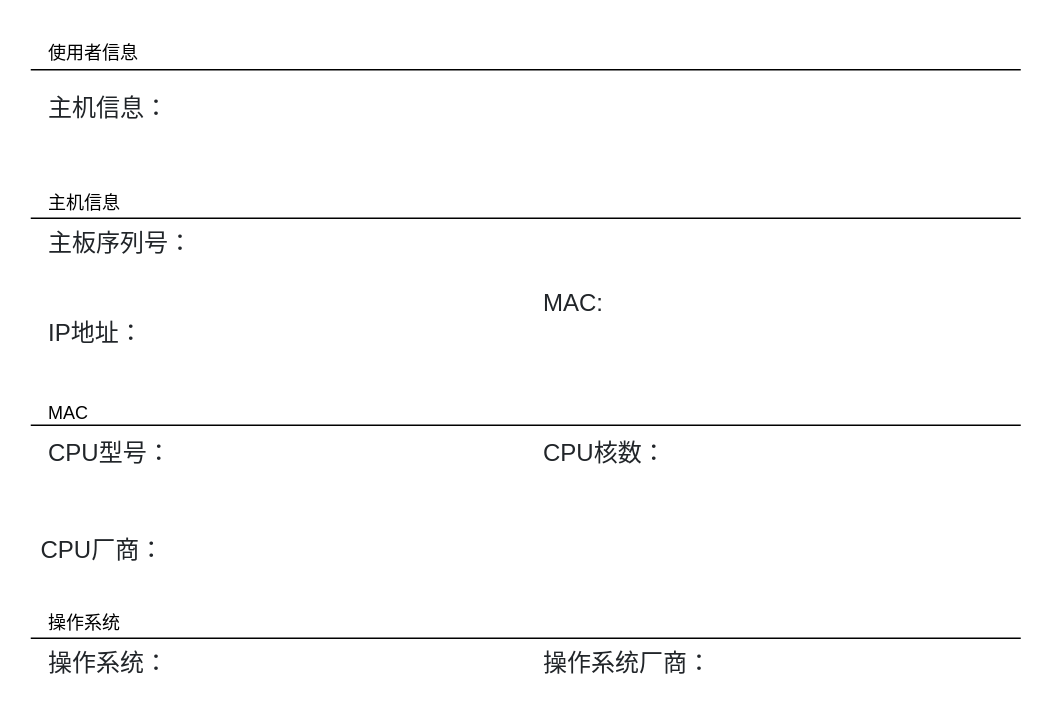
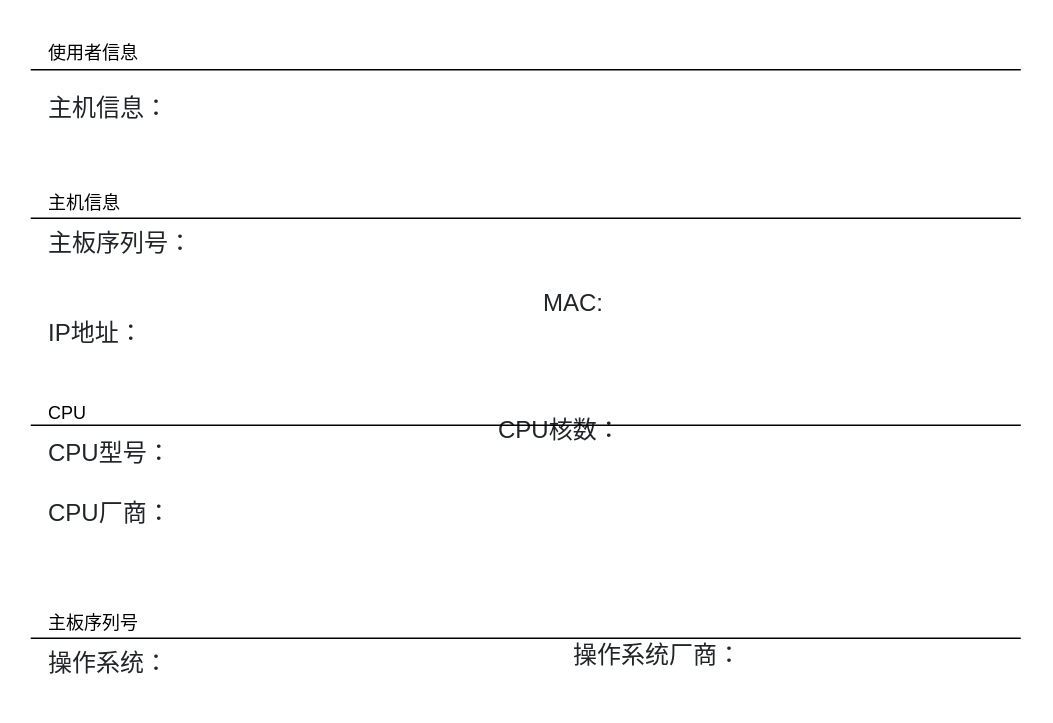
node "MAC": label "MAC" -> "CPU"
node "CPU核数：": moved (691, 451) -> (646, 428)
node "CPU厂商：": moved (188, 548) -> (196, 511)
node "操作系统": label "操作系统" -> "主板序列号"
node "操作系统厂商：": moved (691, 661) -> (721, 653)
